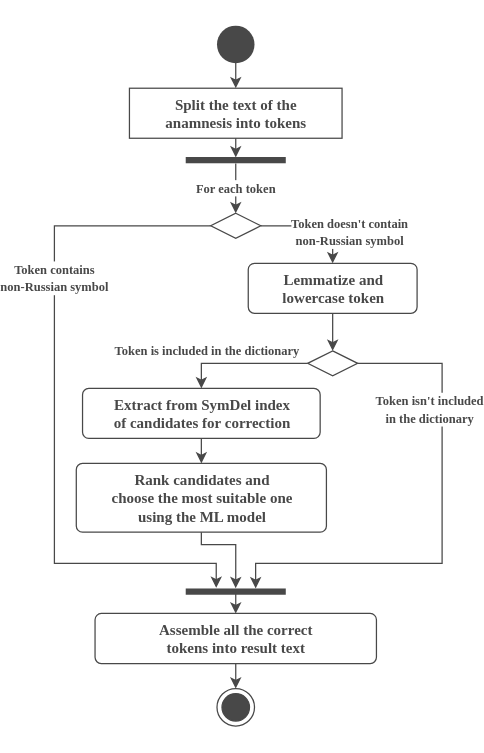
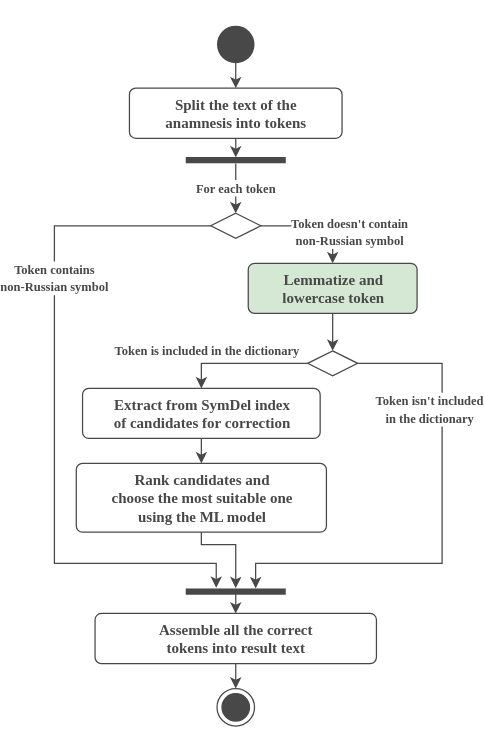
node "Split the text of the anamnesis into tokens": shape rectangle -> rounded rectangle
node "Lemmatize and lowercase token": fillcolor #ffffff -> #d5e8d4
